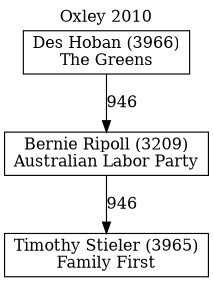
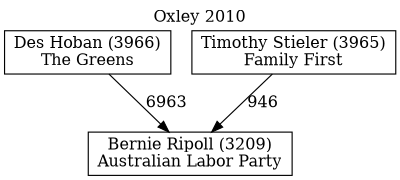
edge "Des Hoban (3966) The Greens" -> "Bernie Ripoll (3209) Australian Labor Party": label "946" -> "6963"
edge "Bernie Ripoll (3209) Australian Labor Party" -> "Timothy Stieler (3965) Family First": reversed
